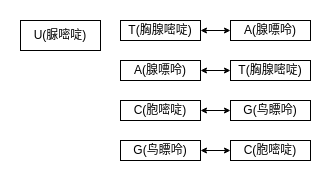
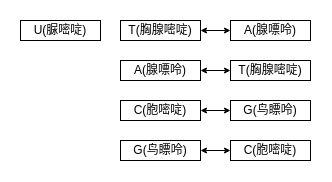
node "U(脲嘧啶)": size 80x30 -> 80x20
